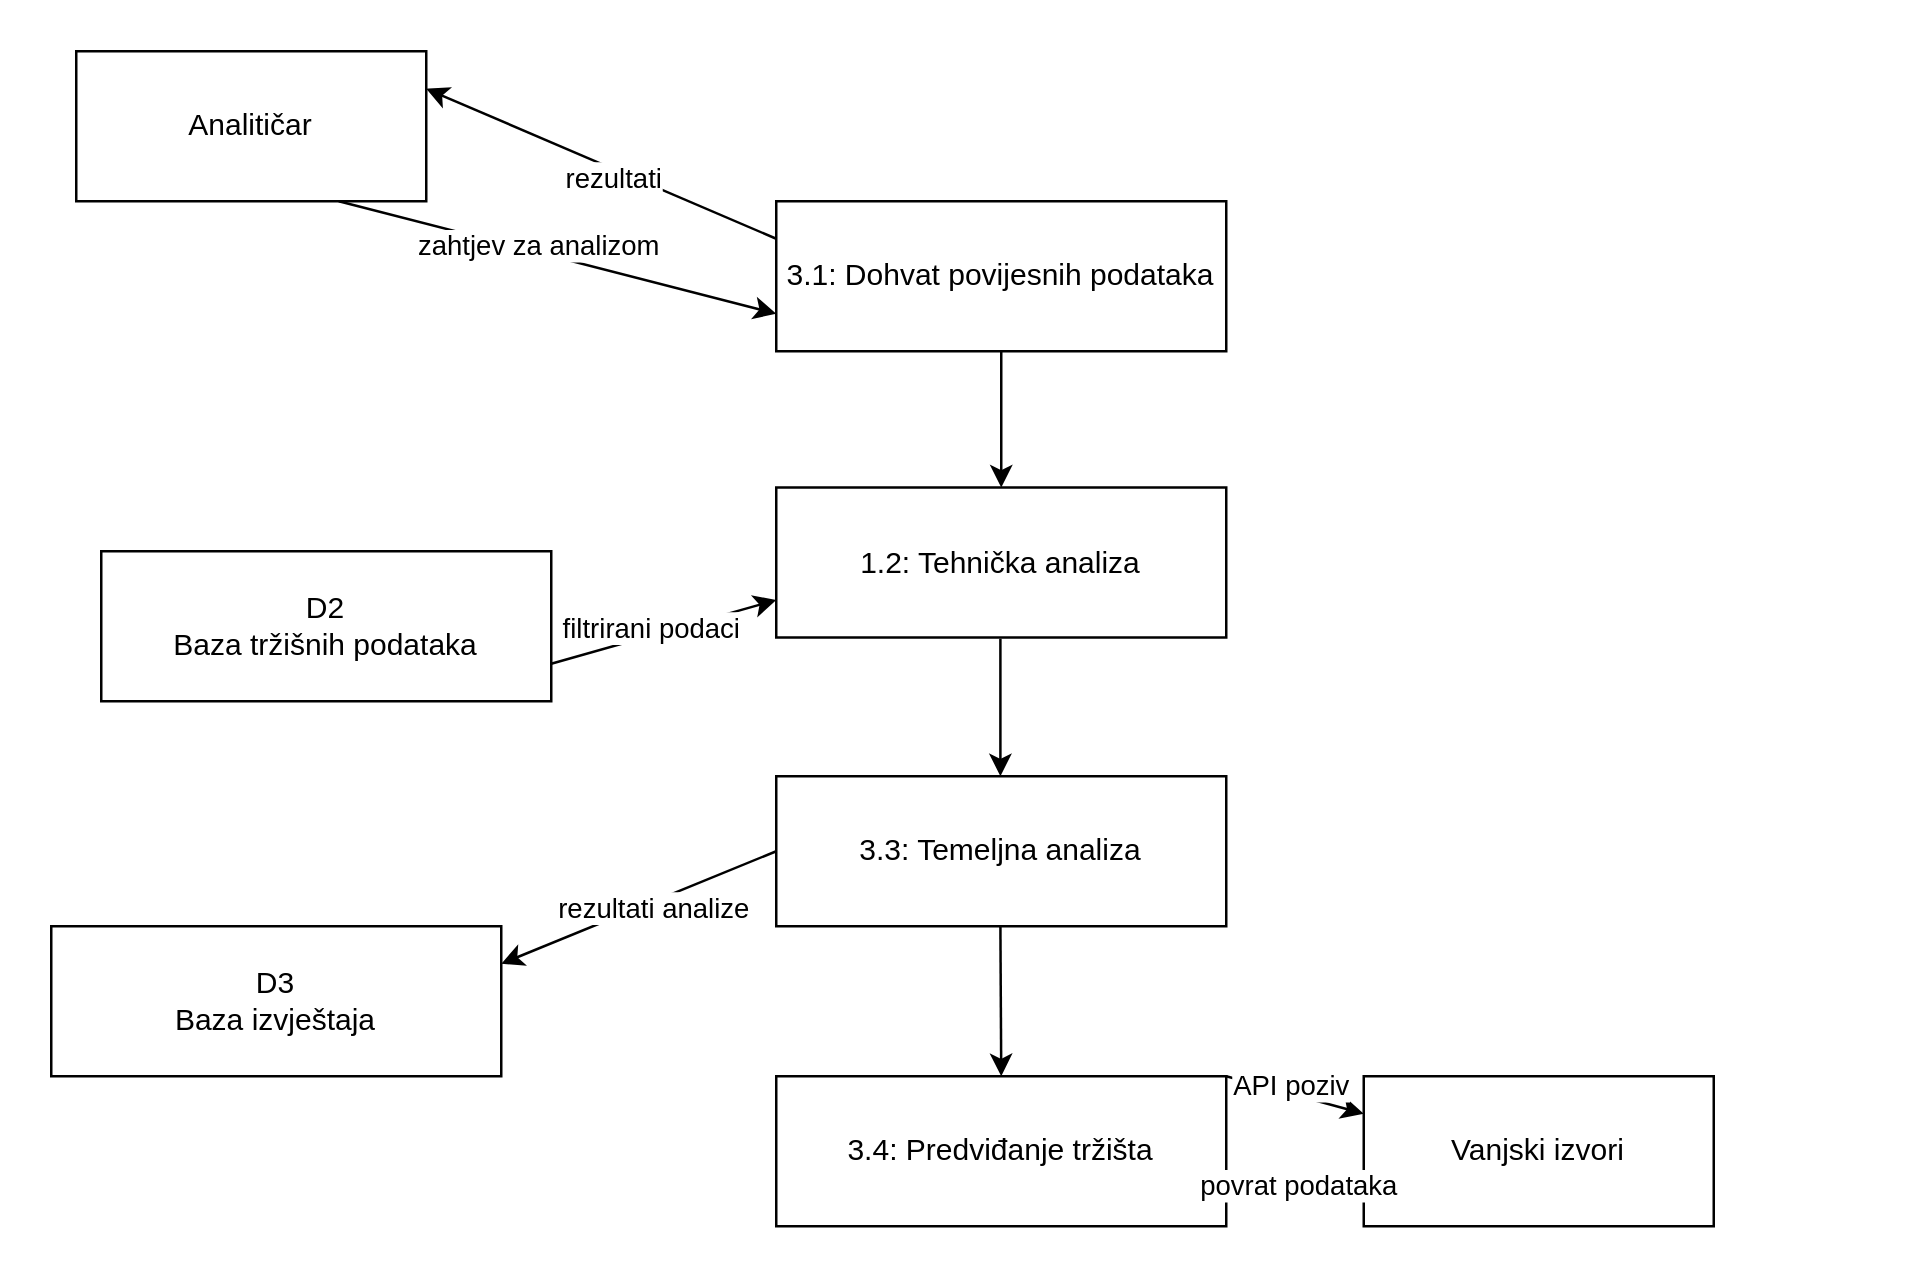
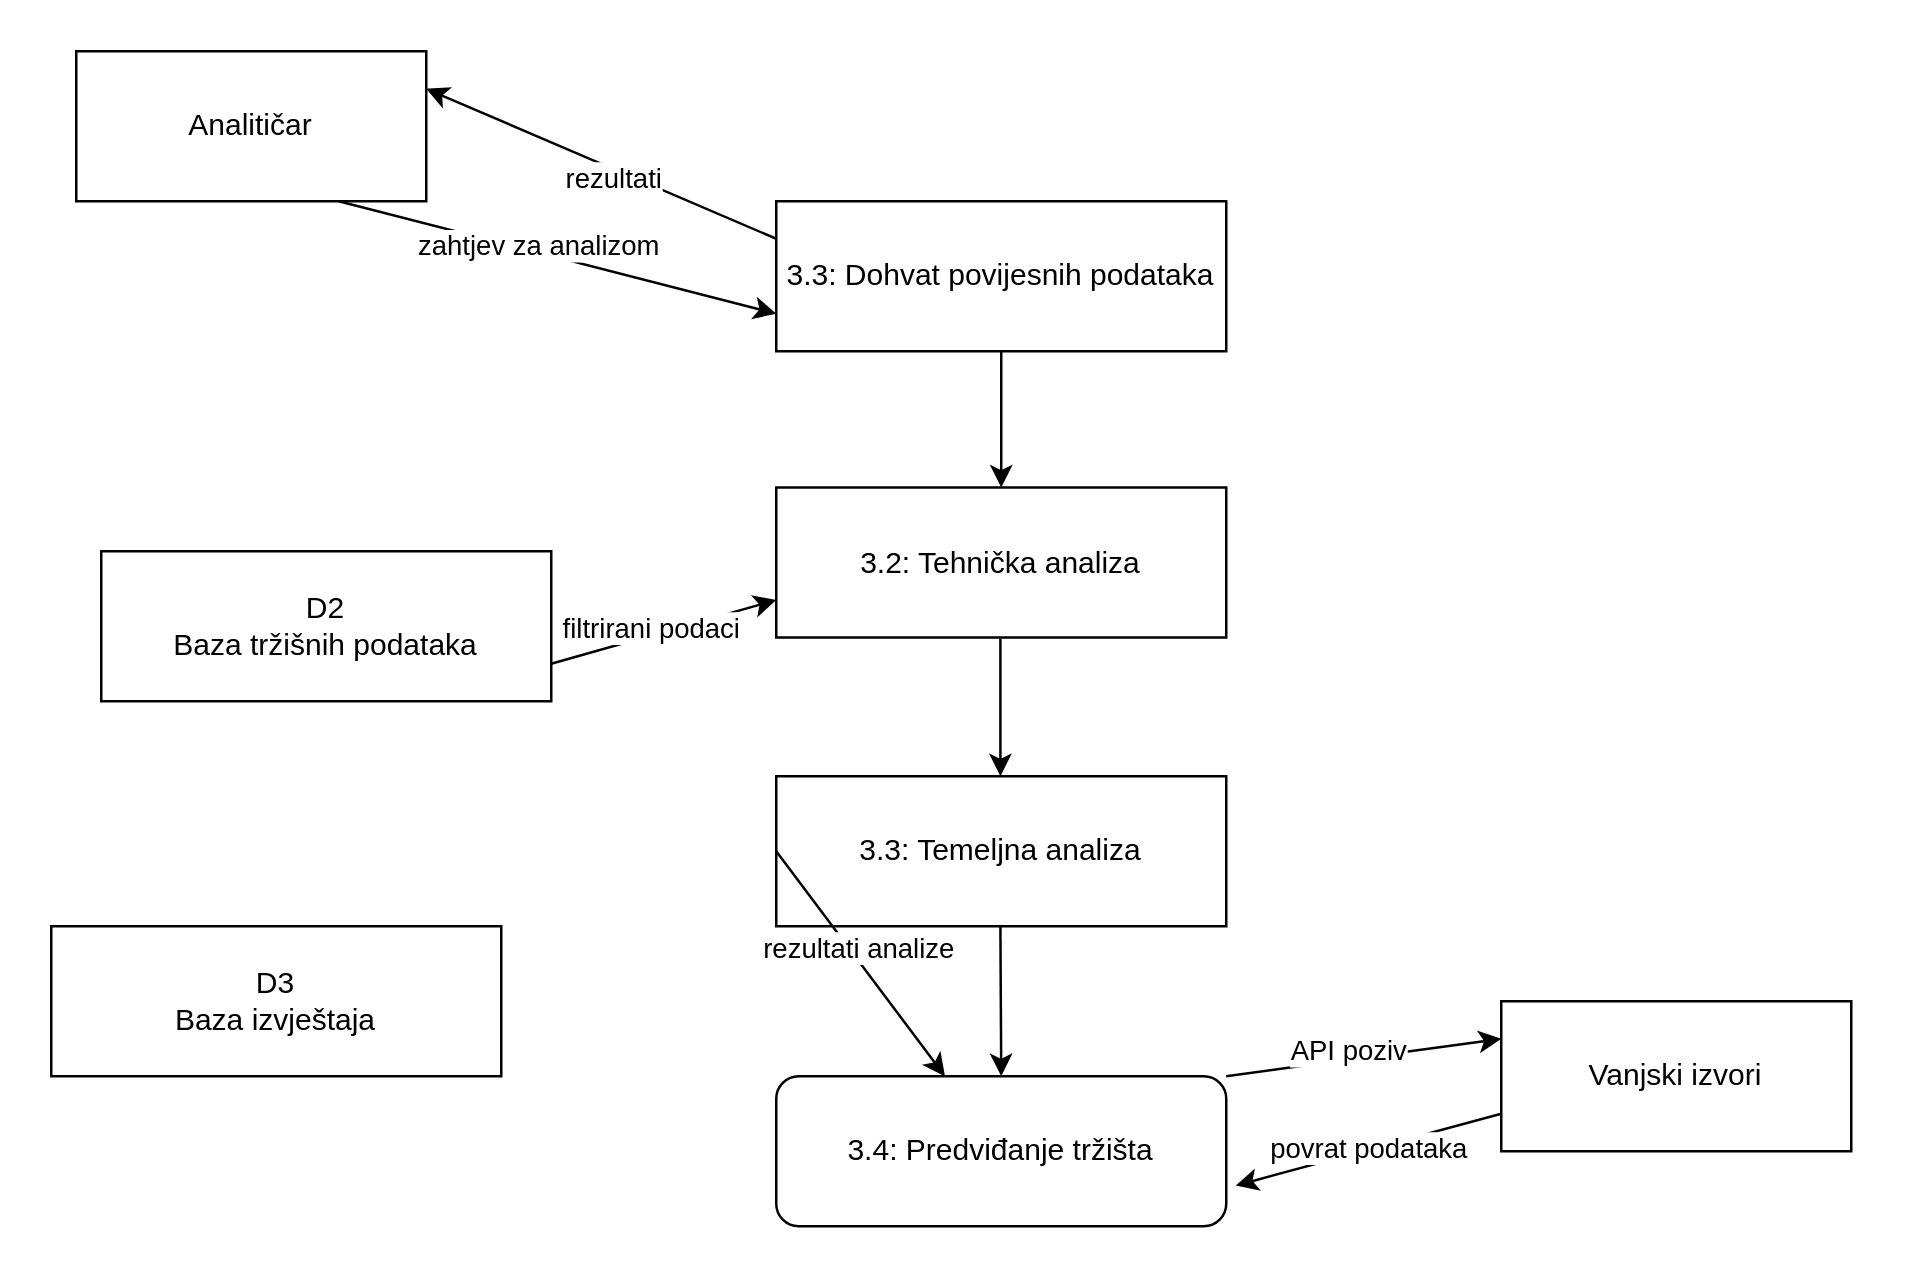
node "3.1: Dohvat povijesnih podataka": label "3.1: Dohvat povijesnih podataka" -> "3.3: Dohvat povijesnih podataka"
node "1.2: Tehnička analiza": label "1.2: Tehnička analiza" -> "3.2: Tehnička analiza"
edge "3.3: Temeljna analiza" -> "D3 Baza izvještaja": now "3.3: Temeljna analiza" -> "3.4: Predviđanje tržišta"
node "3.4: Predviđanje tržišta": shape rectangle -> rounded rectangle
node "Vanjski izvori": moved (1539, 1151) -> (1676, 1076)
